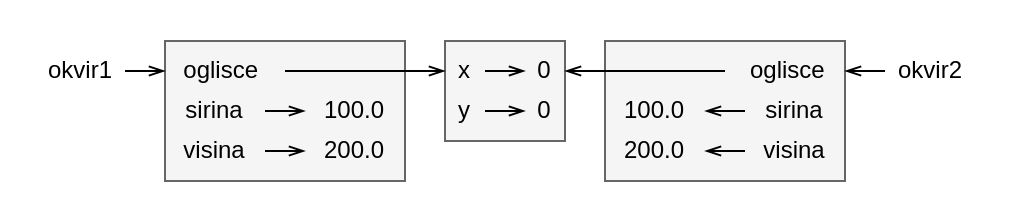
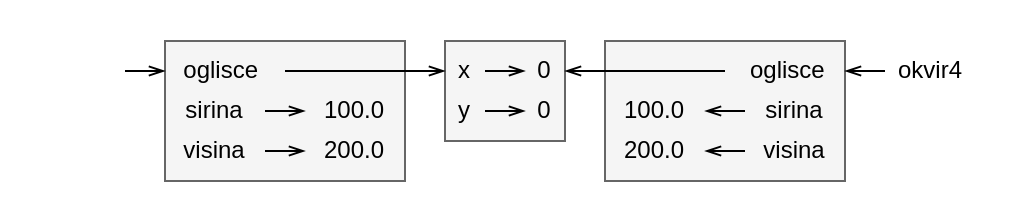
node "okvir1": removed
node "okvir2": label "okvir2" -> "okvir4"
